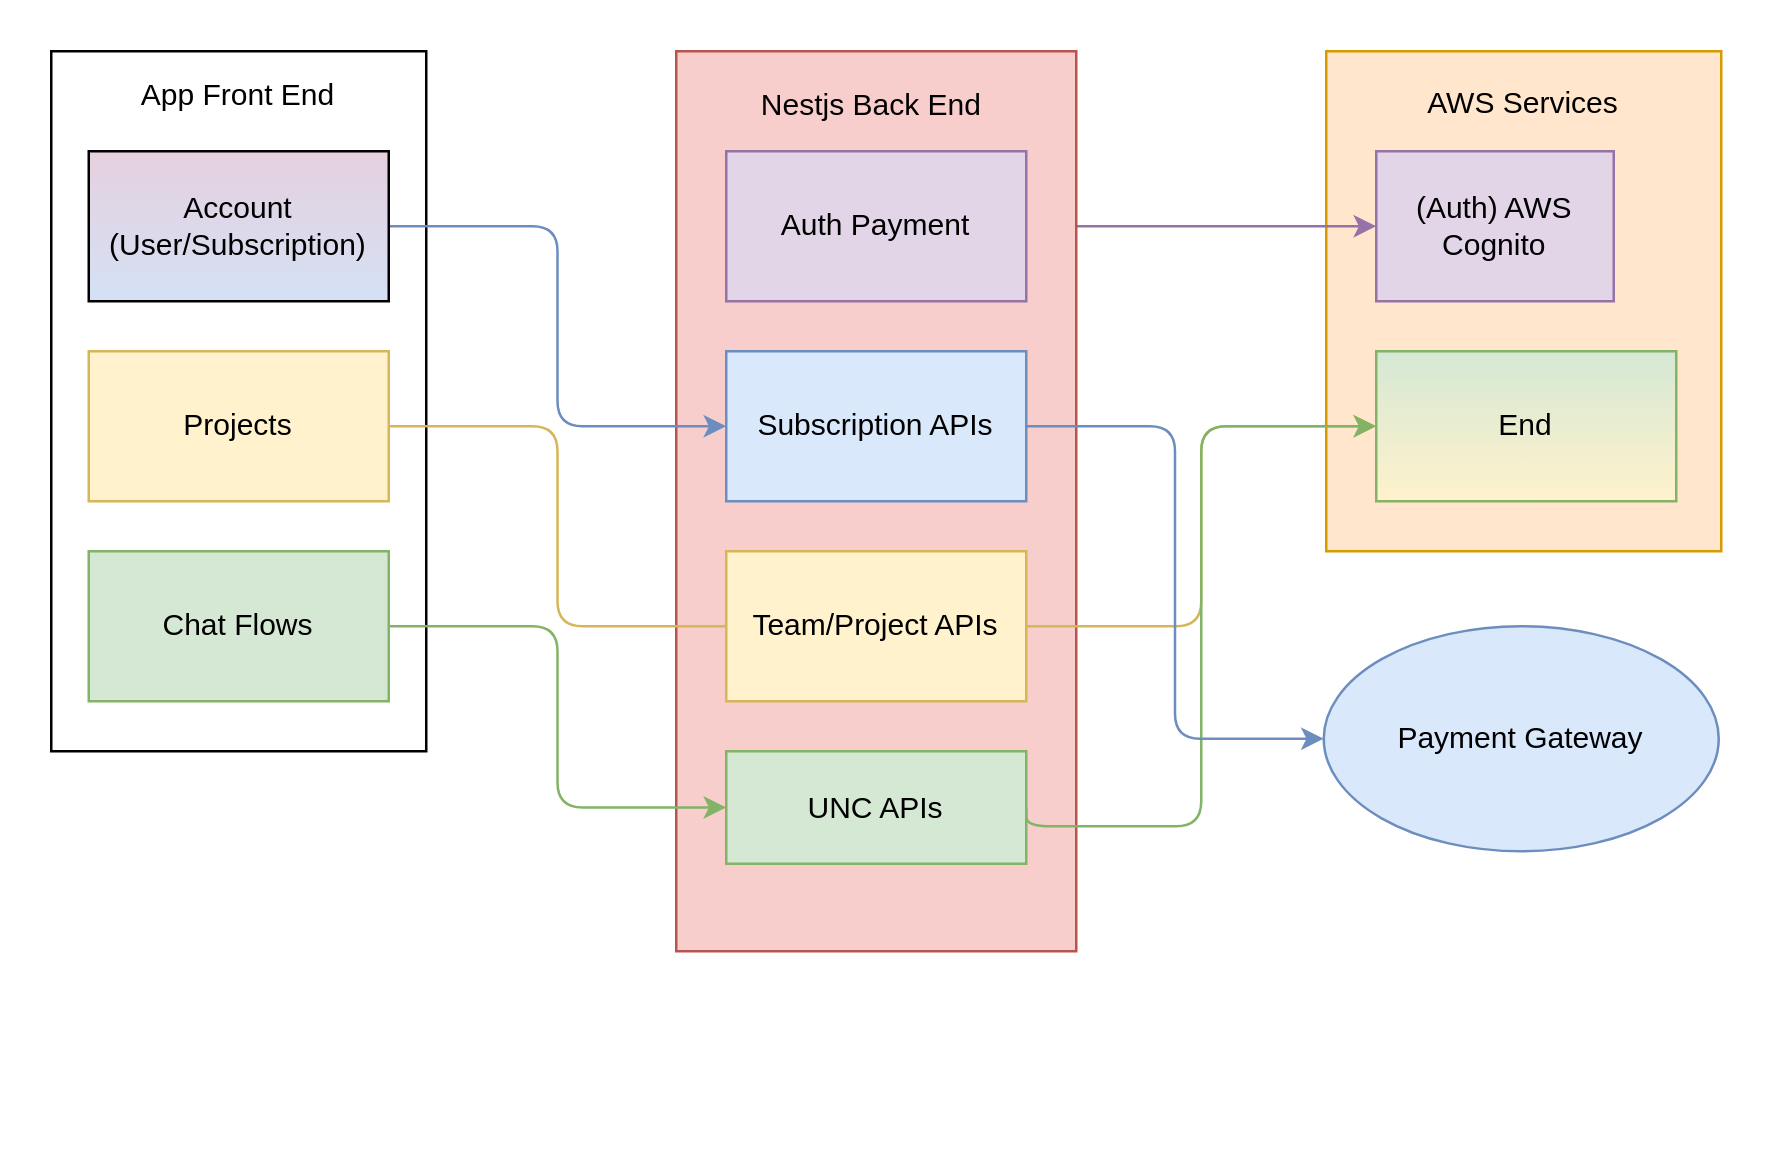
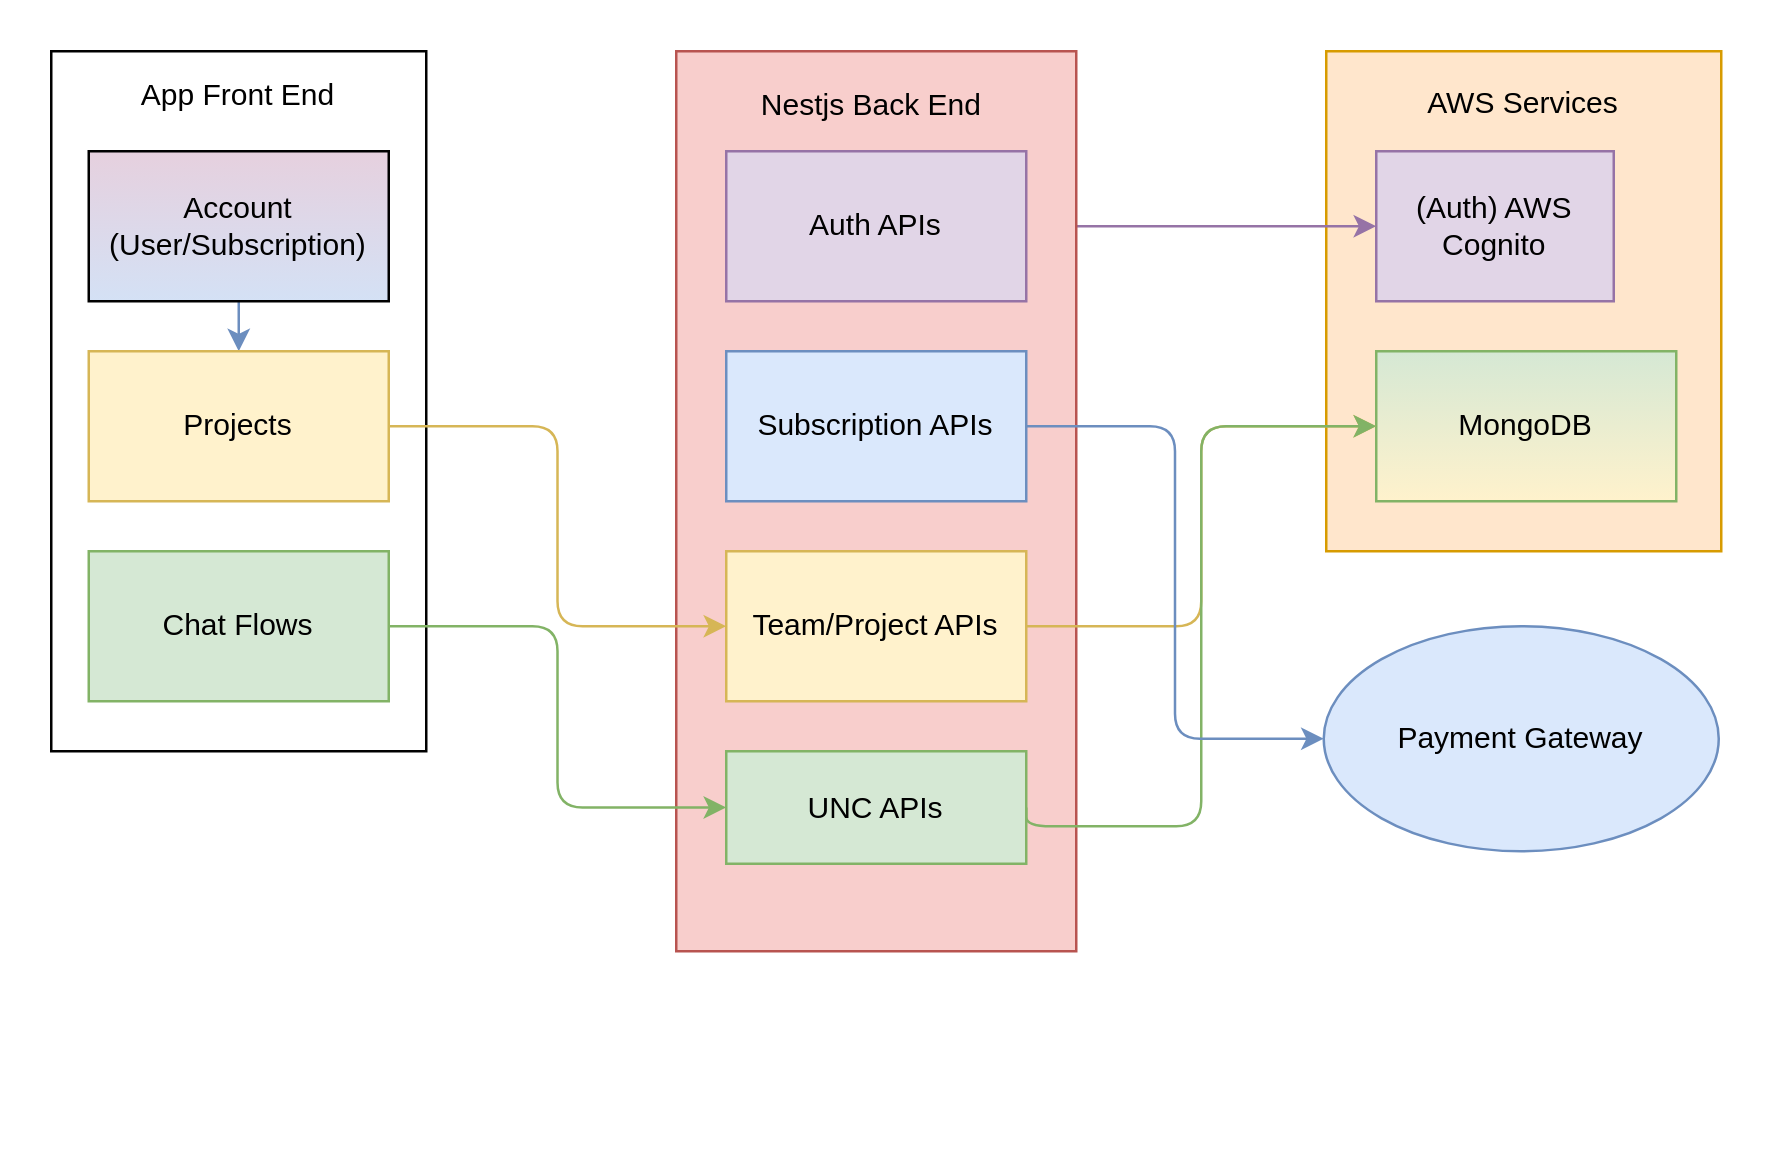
node "Auth Payment": label "Auth Payment" -> "Auth APIs"
edge "Account (User/Subscription)" -> "Subscription APIs": now "Account (User/Subscription)" -> "Projects"
node "End": label "End" -> "MongoDB"
edge "Projects" -- "Team/Project APIs": arrowhead none -> classic
